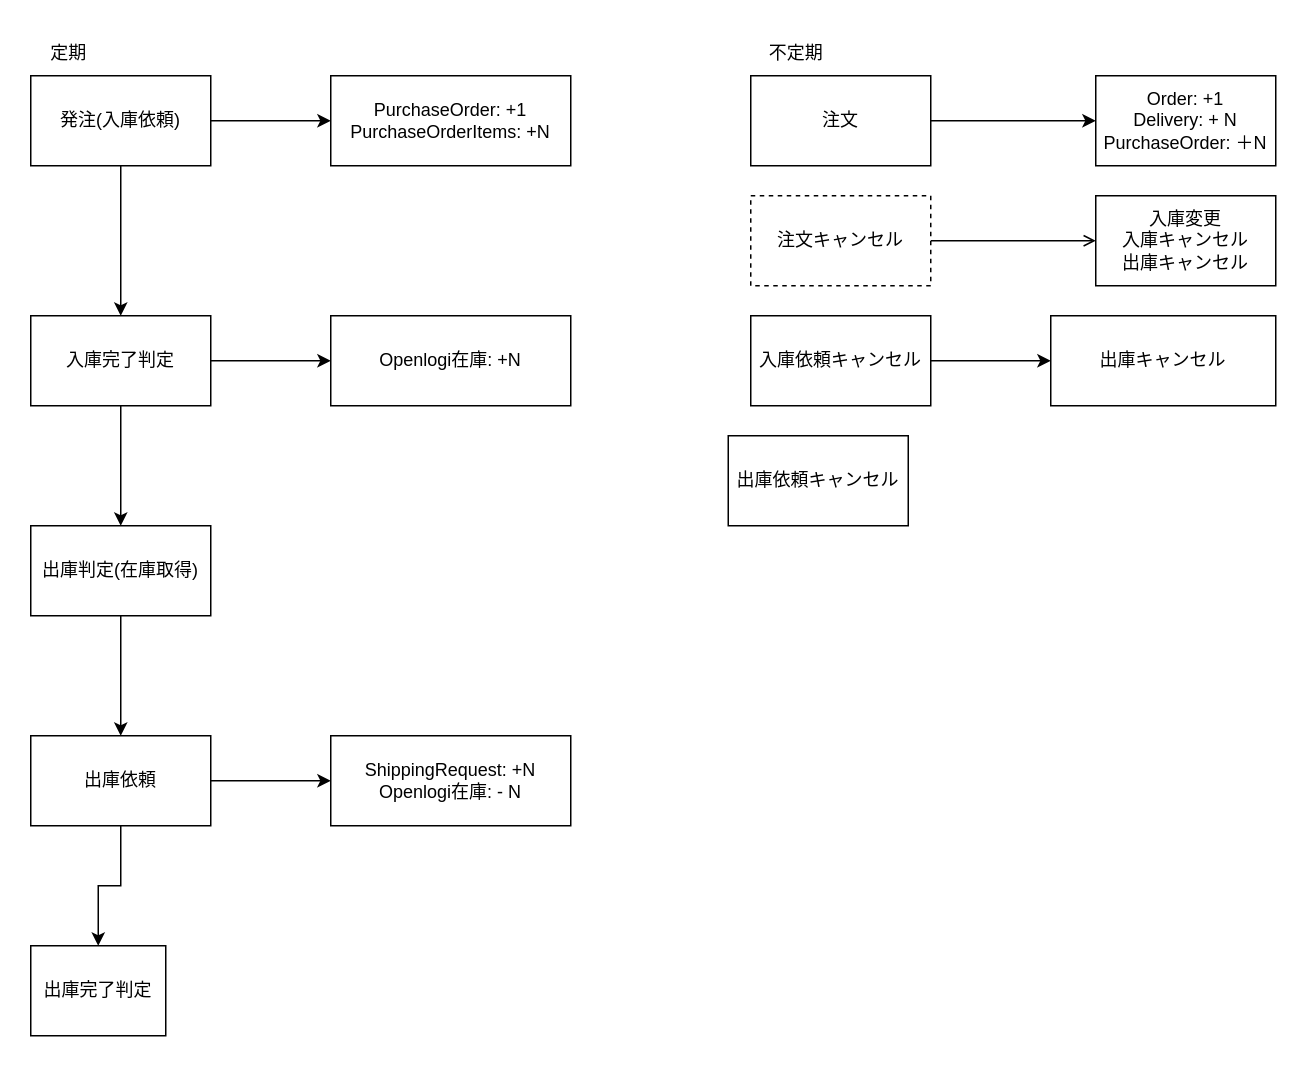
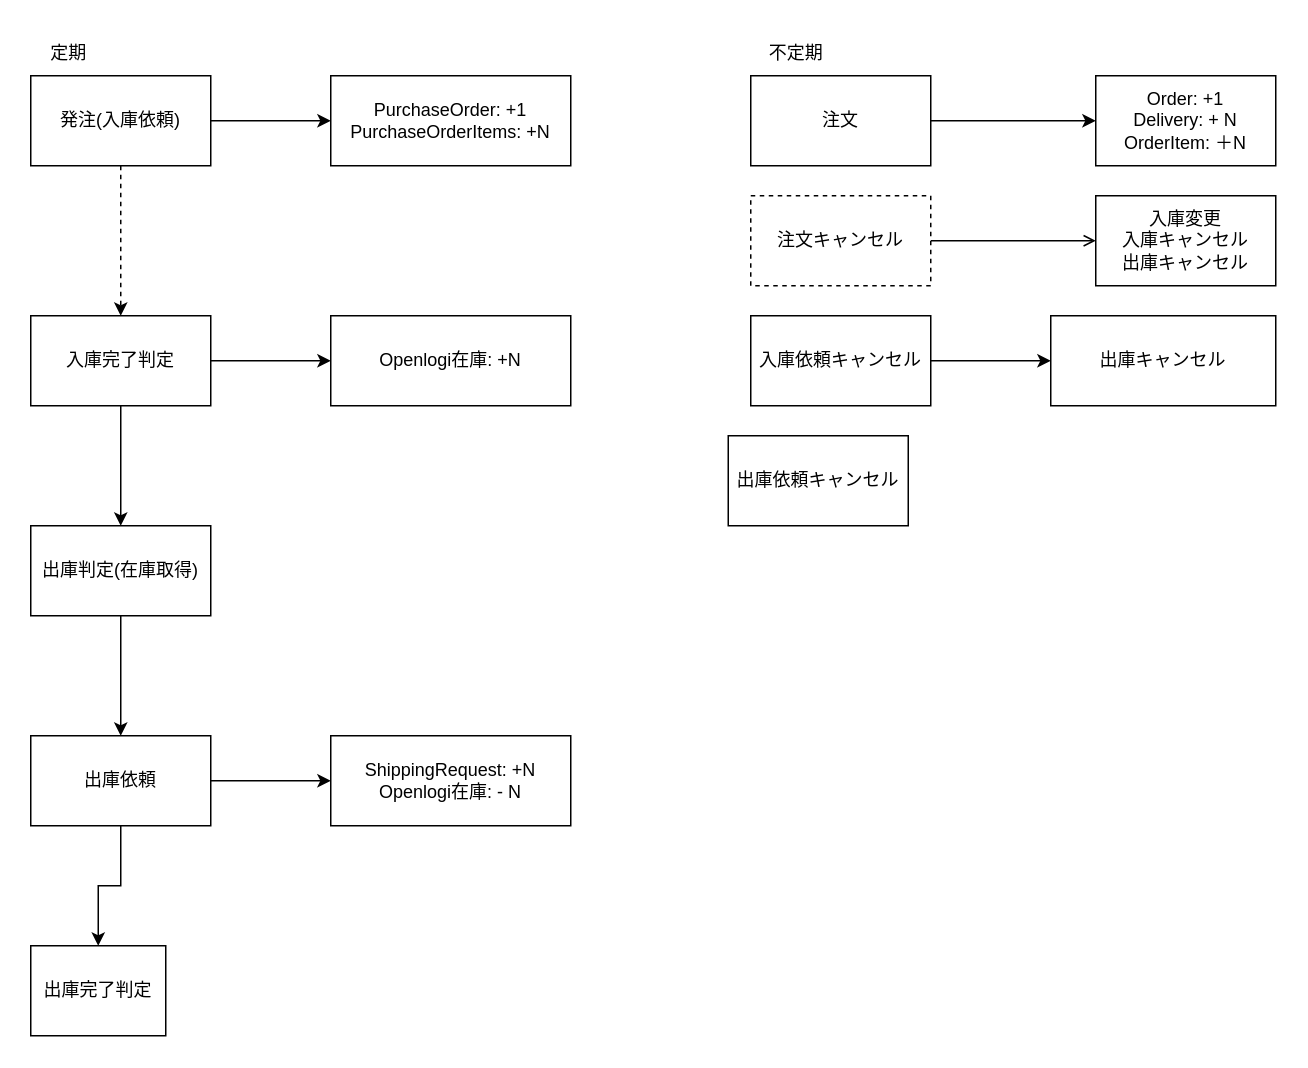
node "Order: +1 Delivery: + N PurchaseOrder: ＋N": label "Order: +1 Delivery: + N PurchaseOrder: ＋N" -> "Order: +1 Delivery: + N OrderItem: ＋N"
edge "発注(入庫依頼)" -> "入庫完了判定": style solid -> dashed
